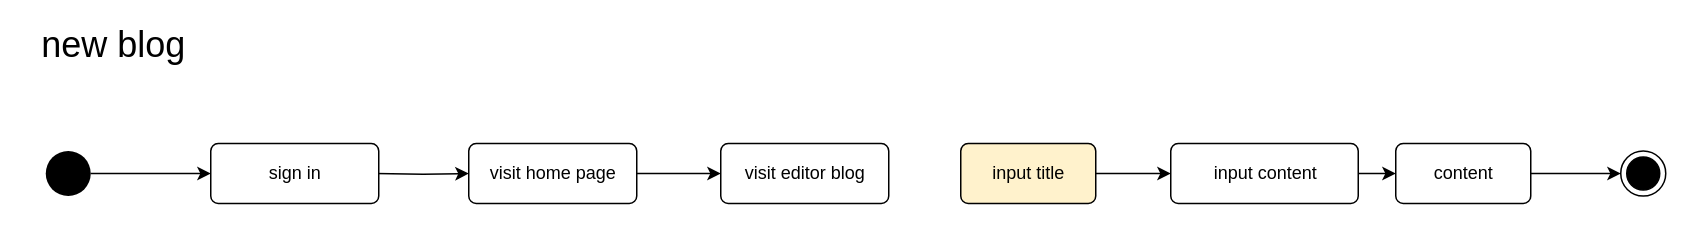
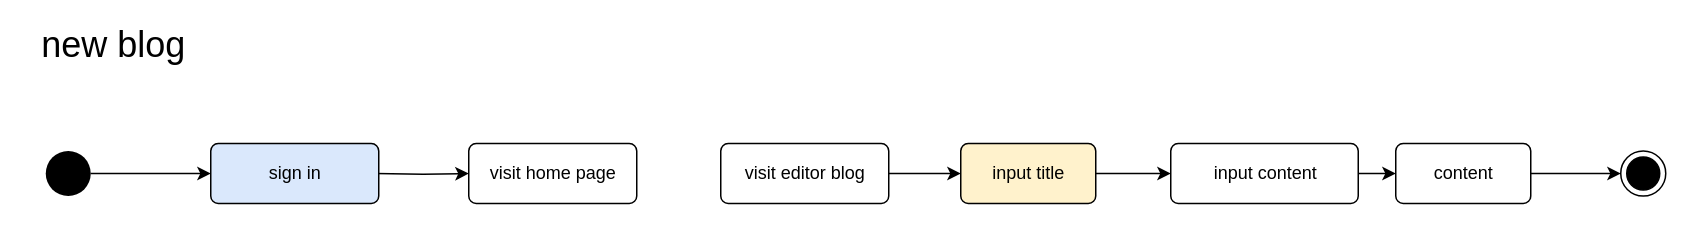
node "sign in": fillcolor #ffffff -> #dae8fc
edge "visit home page" -> "visit editor blog": removed
edge "visit editor blog" -> "input title": added
